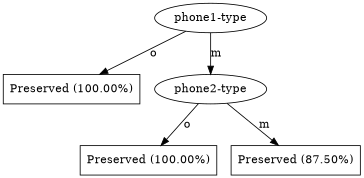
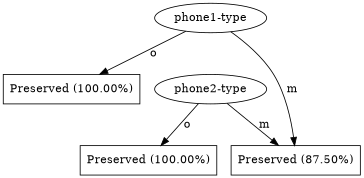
edge "phone1-type" -> "phone2-type": now "phone1-type" -> "Preserved (87.50%)"
